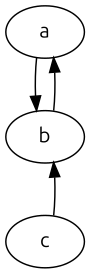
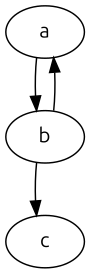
edge "c" -> "b": reversed
